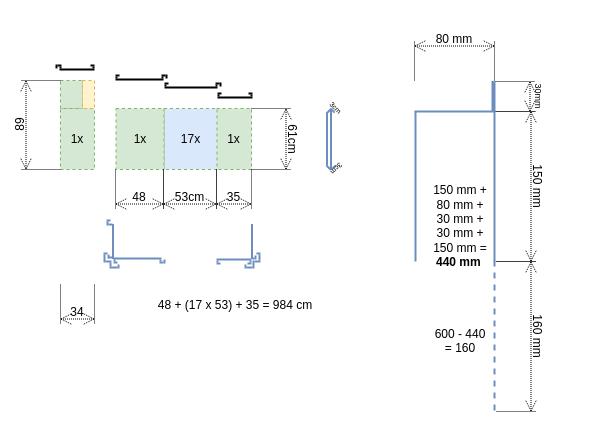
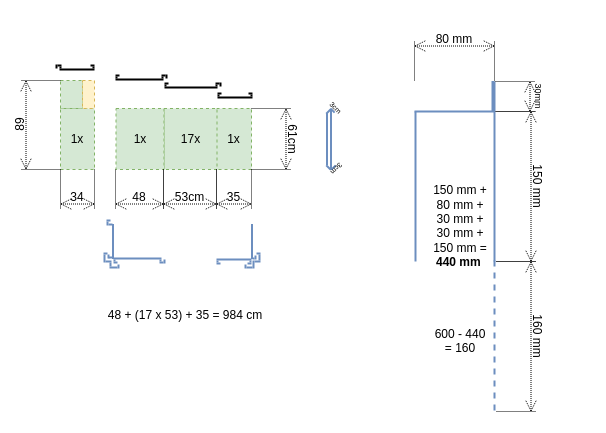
node "17x": fillcolor #dae8fc -> #d5e8d4
node "34": moved (78, 305) -> (78, 190)
node "48 + (17 x 53) + 35 = 984 cm": moved (236, 306) -> (186, 316)
